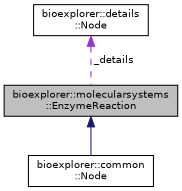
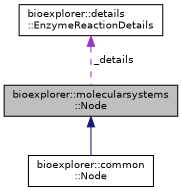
node "bioexplorer::details ::Node": label "bioexplorer::details ::Node" -> "bioexplorer::details ::EnzymeReactionDetails"
node "bioexplorer::molecularsystems ::EnzymeReaction": label "bioexplorer::molecularsystems ::EnzymeReaction" -> "bioexplorer::molecularsystems ::Node"
